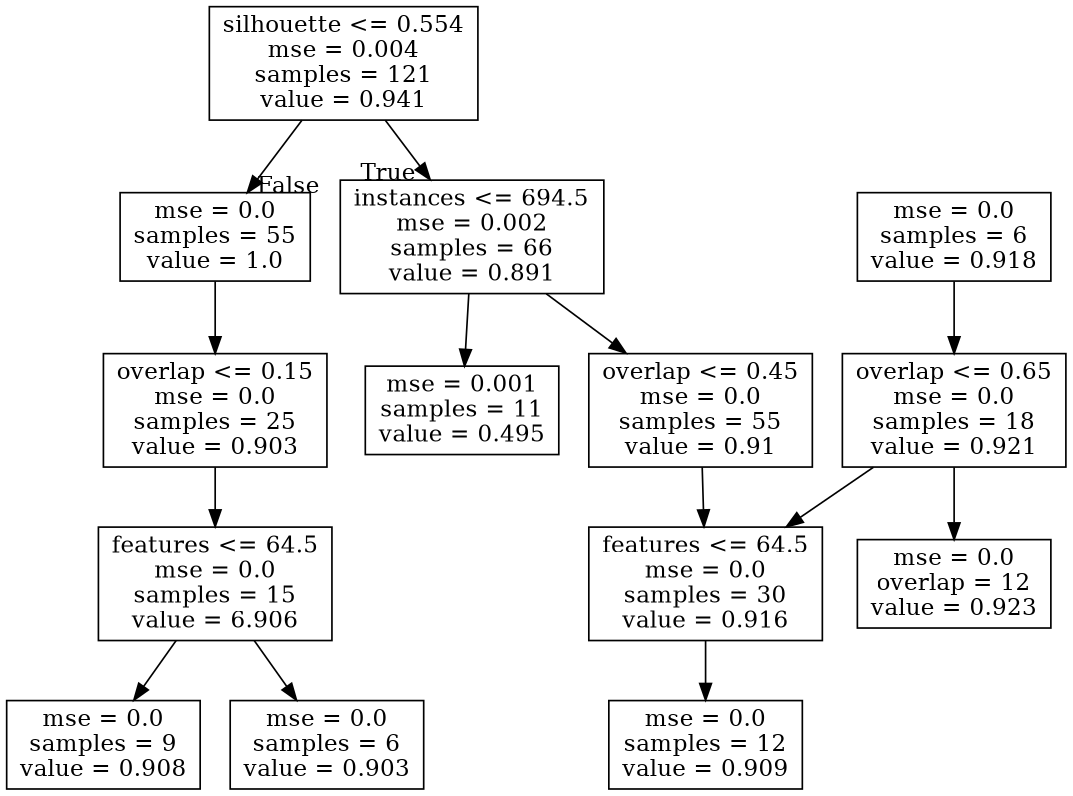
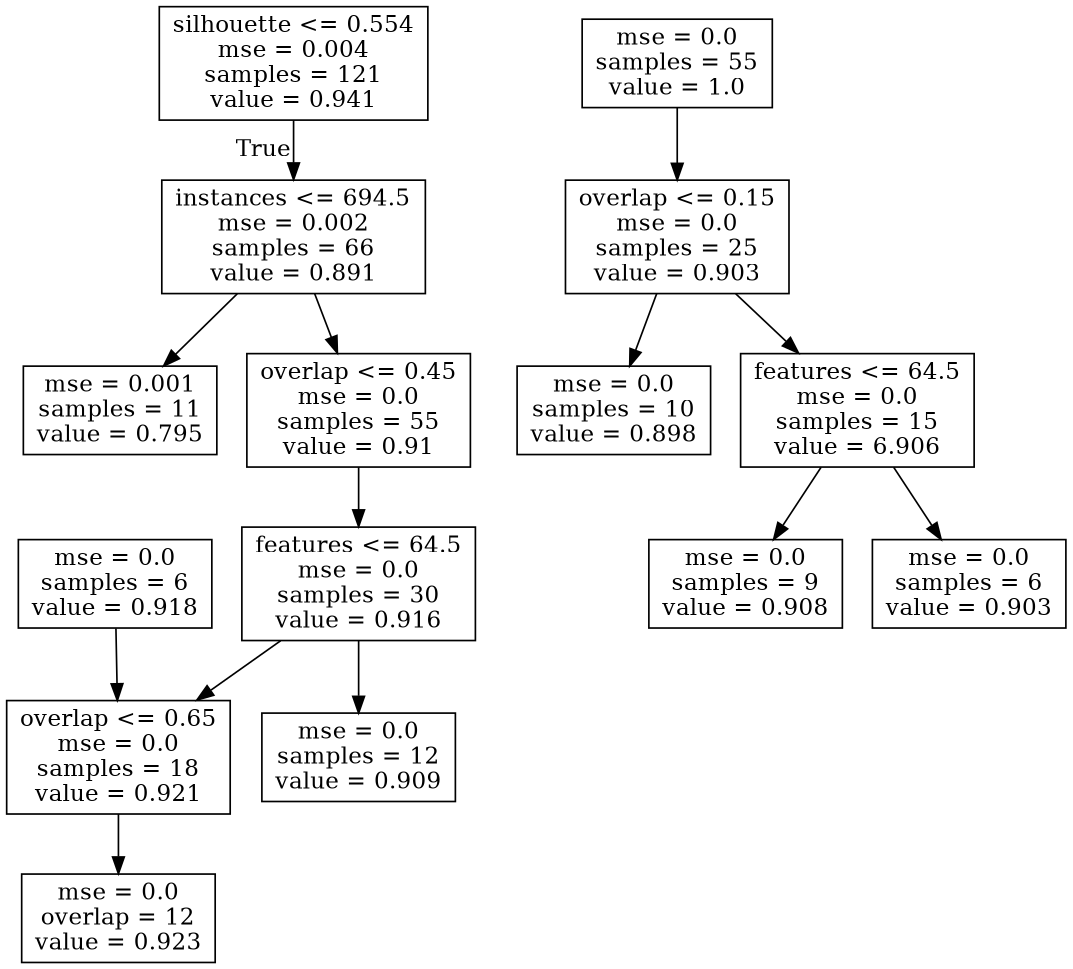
edge "silhouette <= 0.554 mse = 0.004 samples = 121 value = 0.941" -> "mse = 0.0 samples = 55 value = 1.0": removed
node "mse = 0.001 samples = 11 value = 0.495": label "mse = 0.001 samples = 11 value = 0.495" -> "mse = 0.001 samples = 11 value = 0.795"
node "mse = 0.0 samples = 10 value = 0.898": added
edge "overlap <= 0.65 mse = 0.0 samples = 18 value = 0.921" -> "features <= 64.5 mse = 0.0 samples = 30 value = 0.916": reversed
